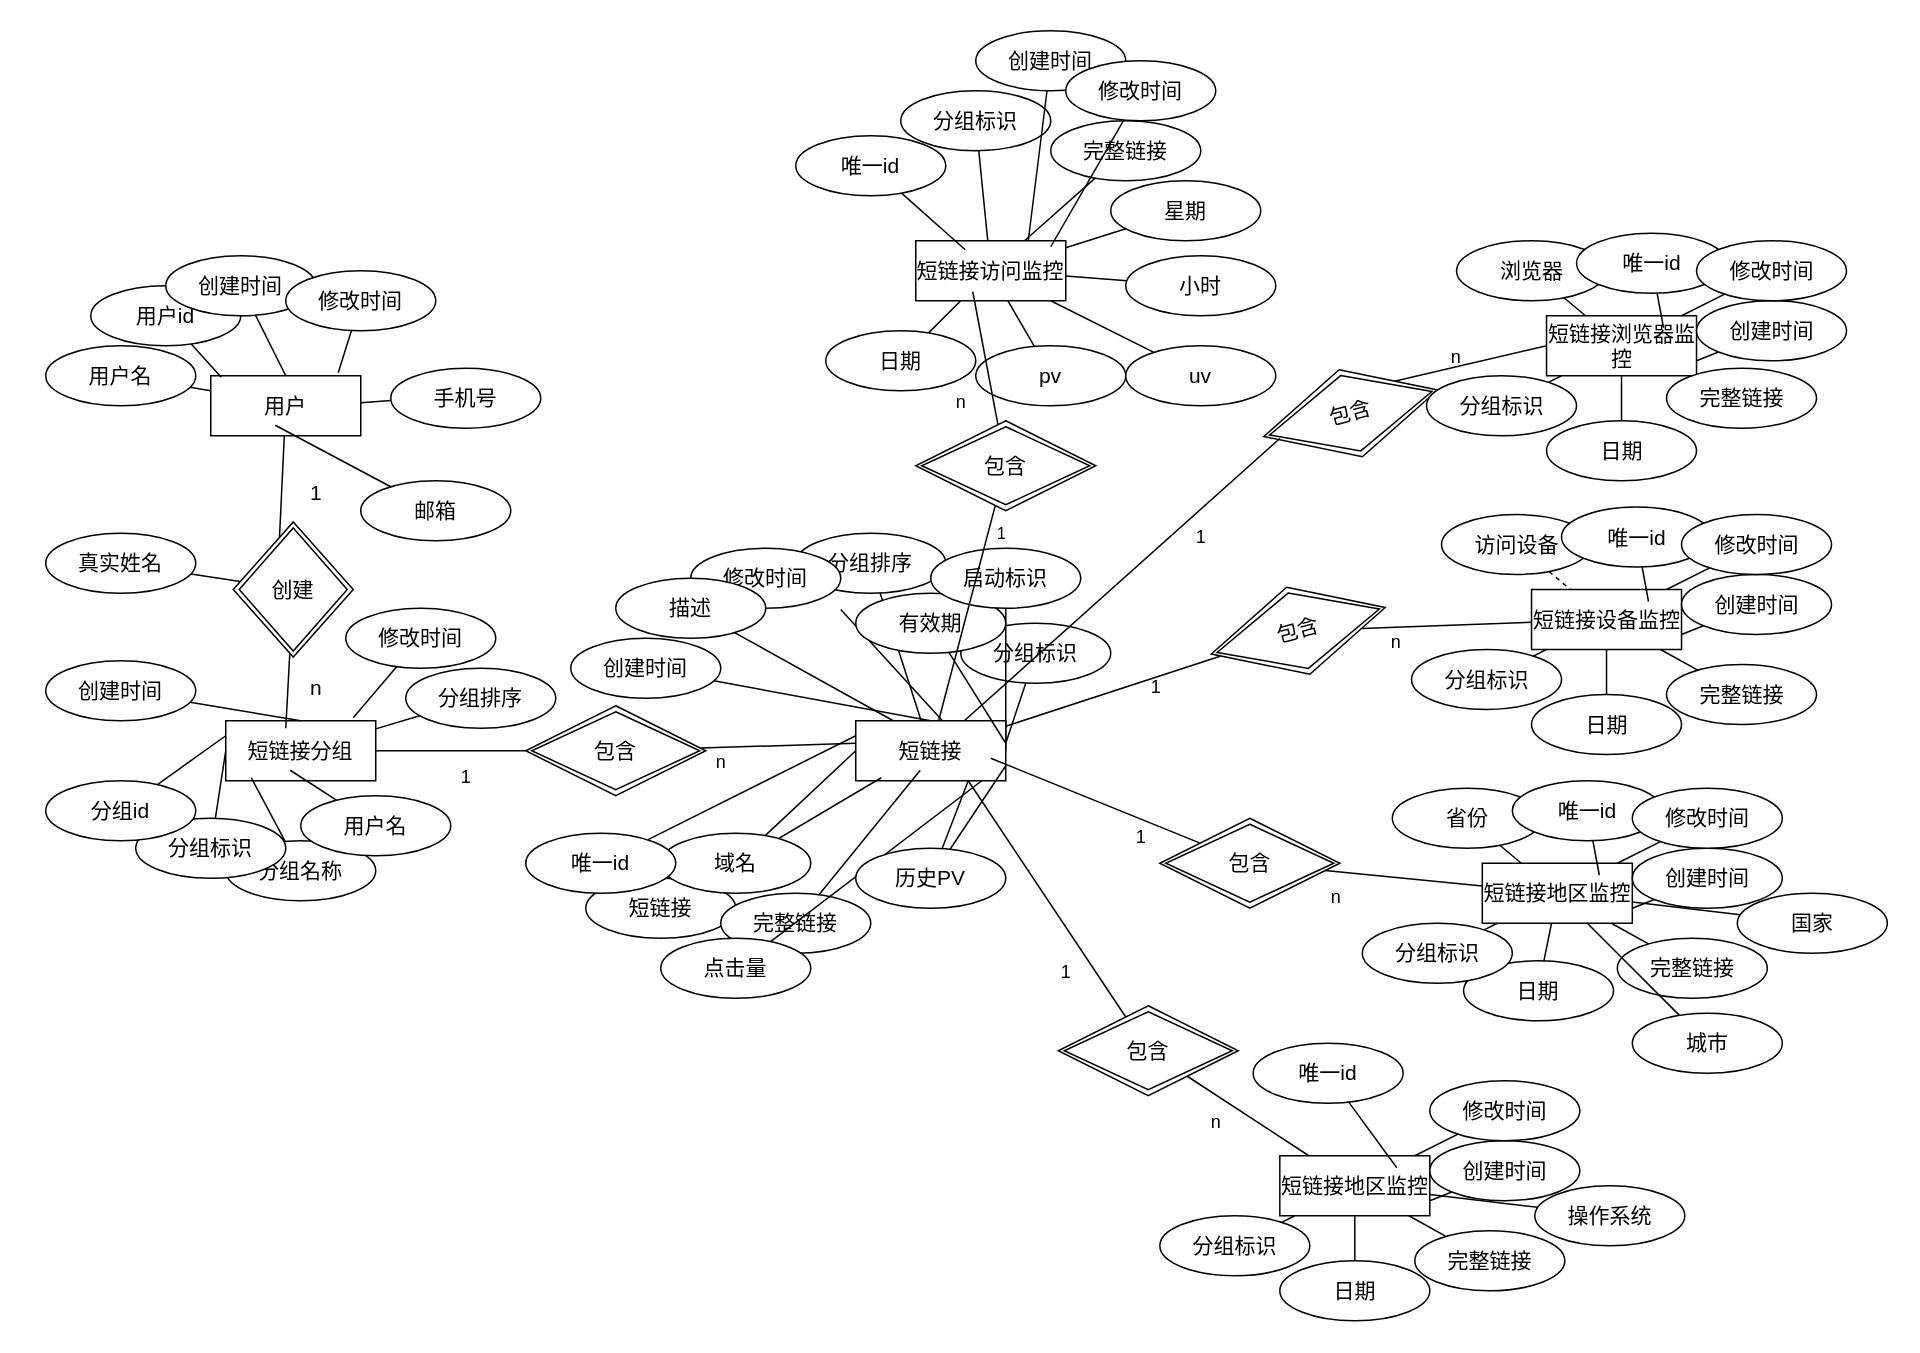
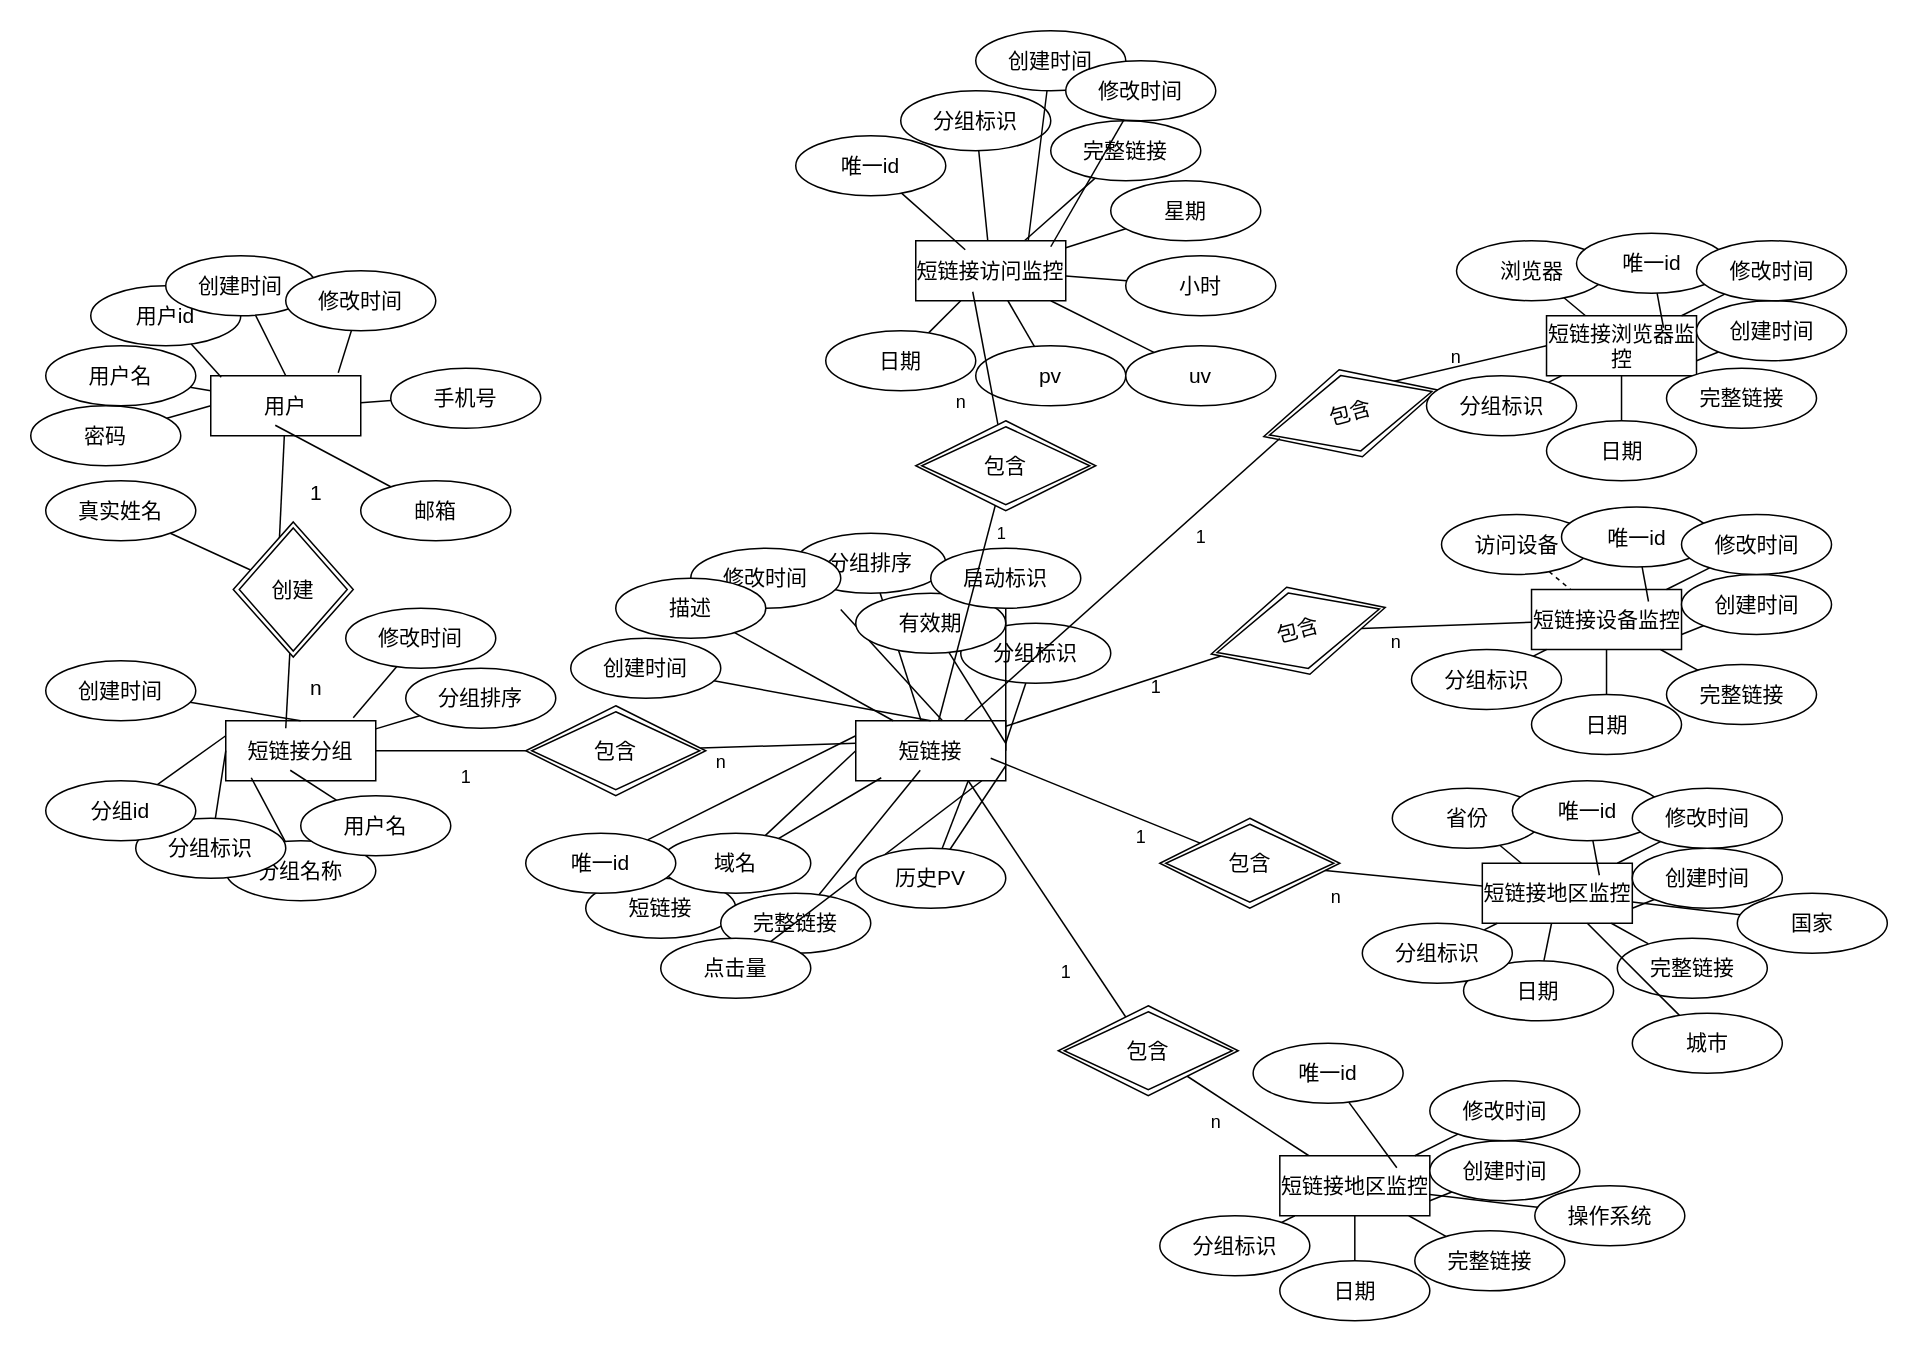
edge "用户" -- "密码": added
node "密码": added
node "真实姓名": moved (121, 563) -> (121, 511)
